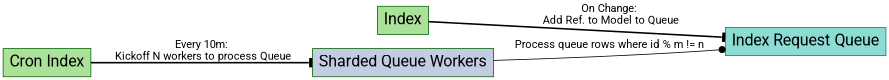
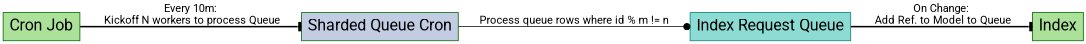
edge "Index" -> "Index Request Queue": reversed
node "Cron Index": label "Cron Index" -> "Cron Job"
node "Sharded Queue Workers": label "Sharded Queue Workers" -> "Sharded Queue Cron"
